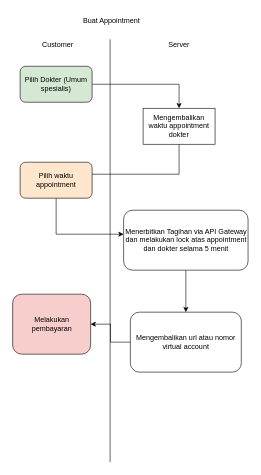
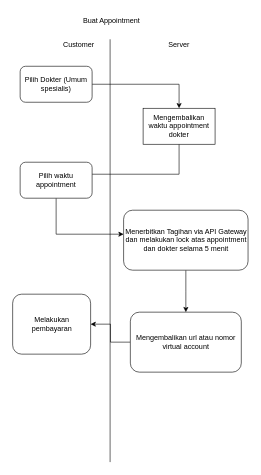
node "Customer": moved (58, 45) -> (79, 45)
node "Pilih Dokter (Umum spesialis)": fillcolor #d5e8d4 -> #ffffff
node "Pilih waktu appointment": fillcolor #ffe6cc -> #ffffff
node "Melakukan pembayaran": fillcolor #f8cecc -> #ffffff
